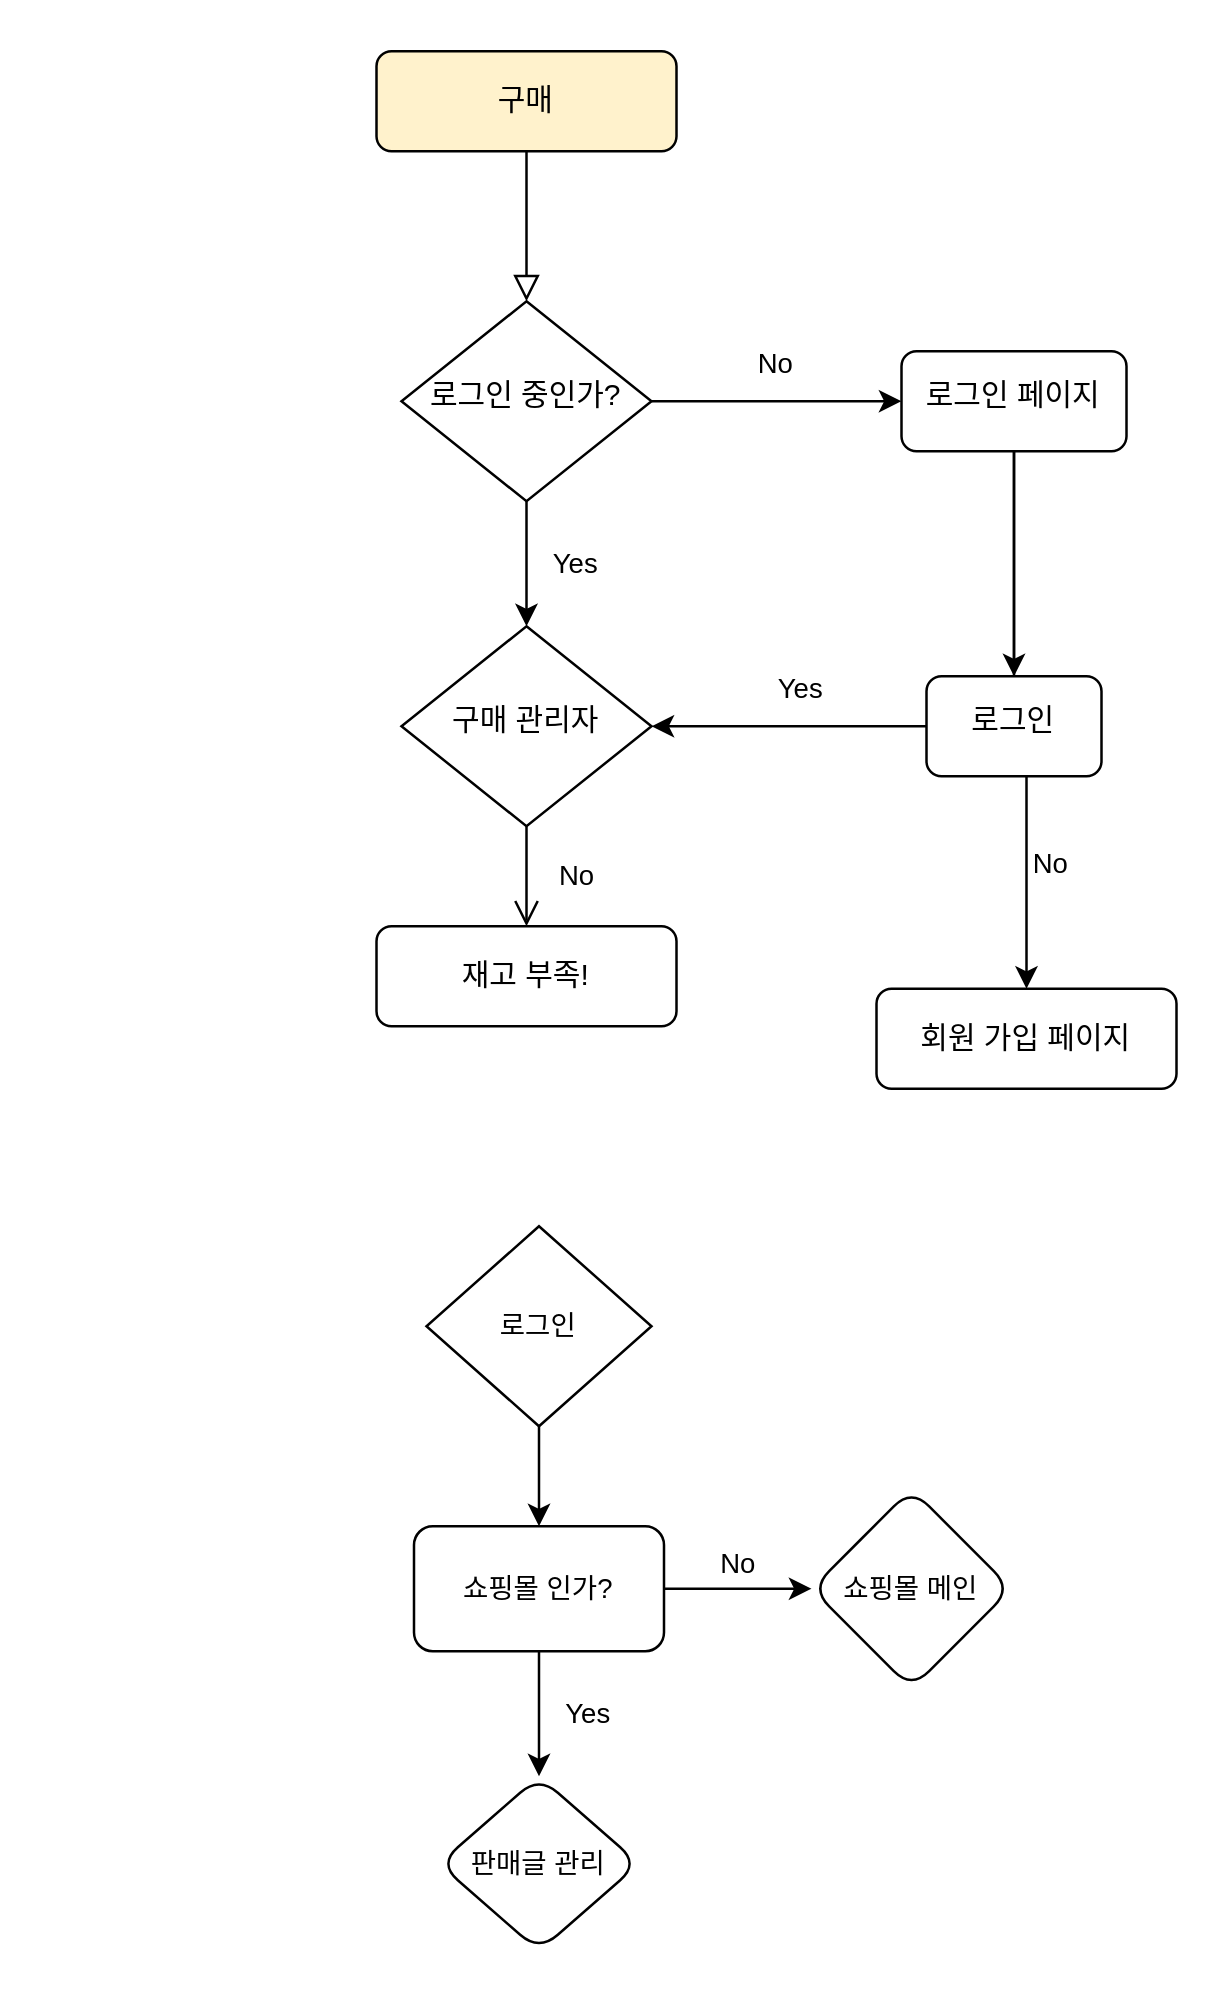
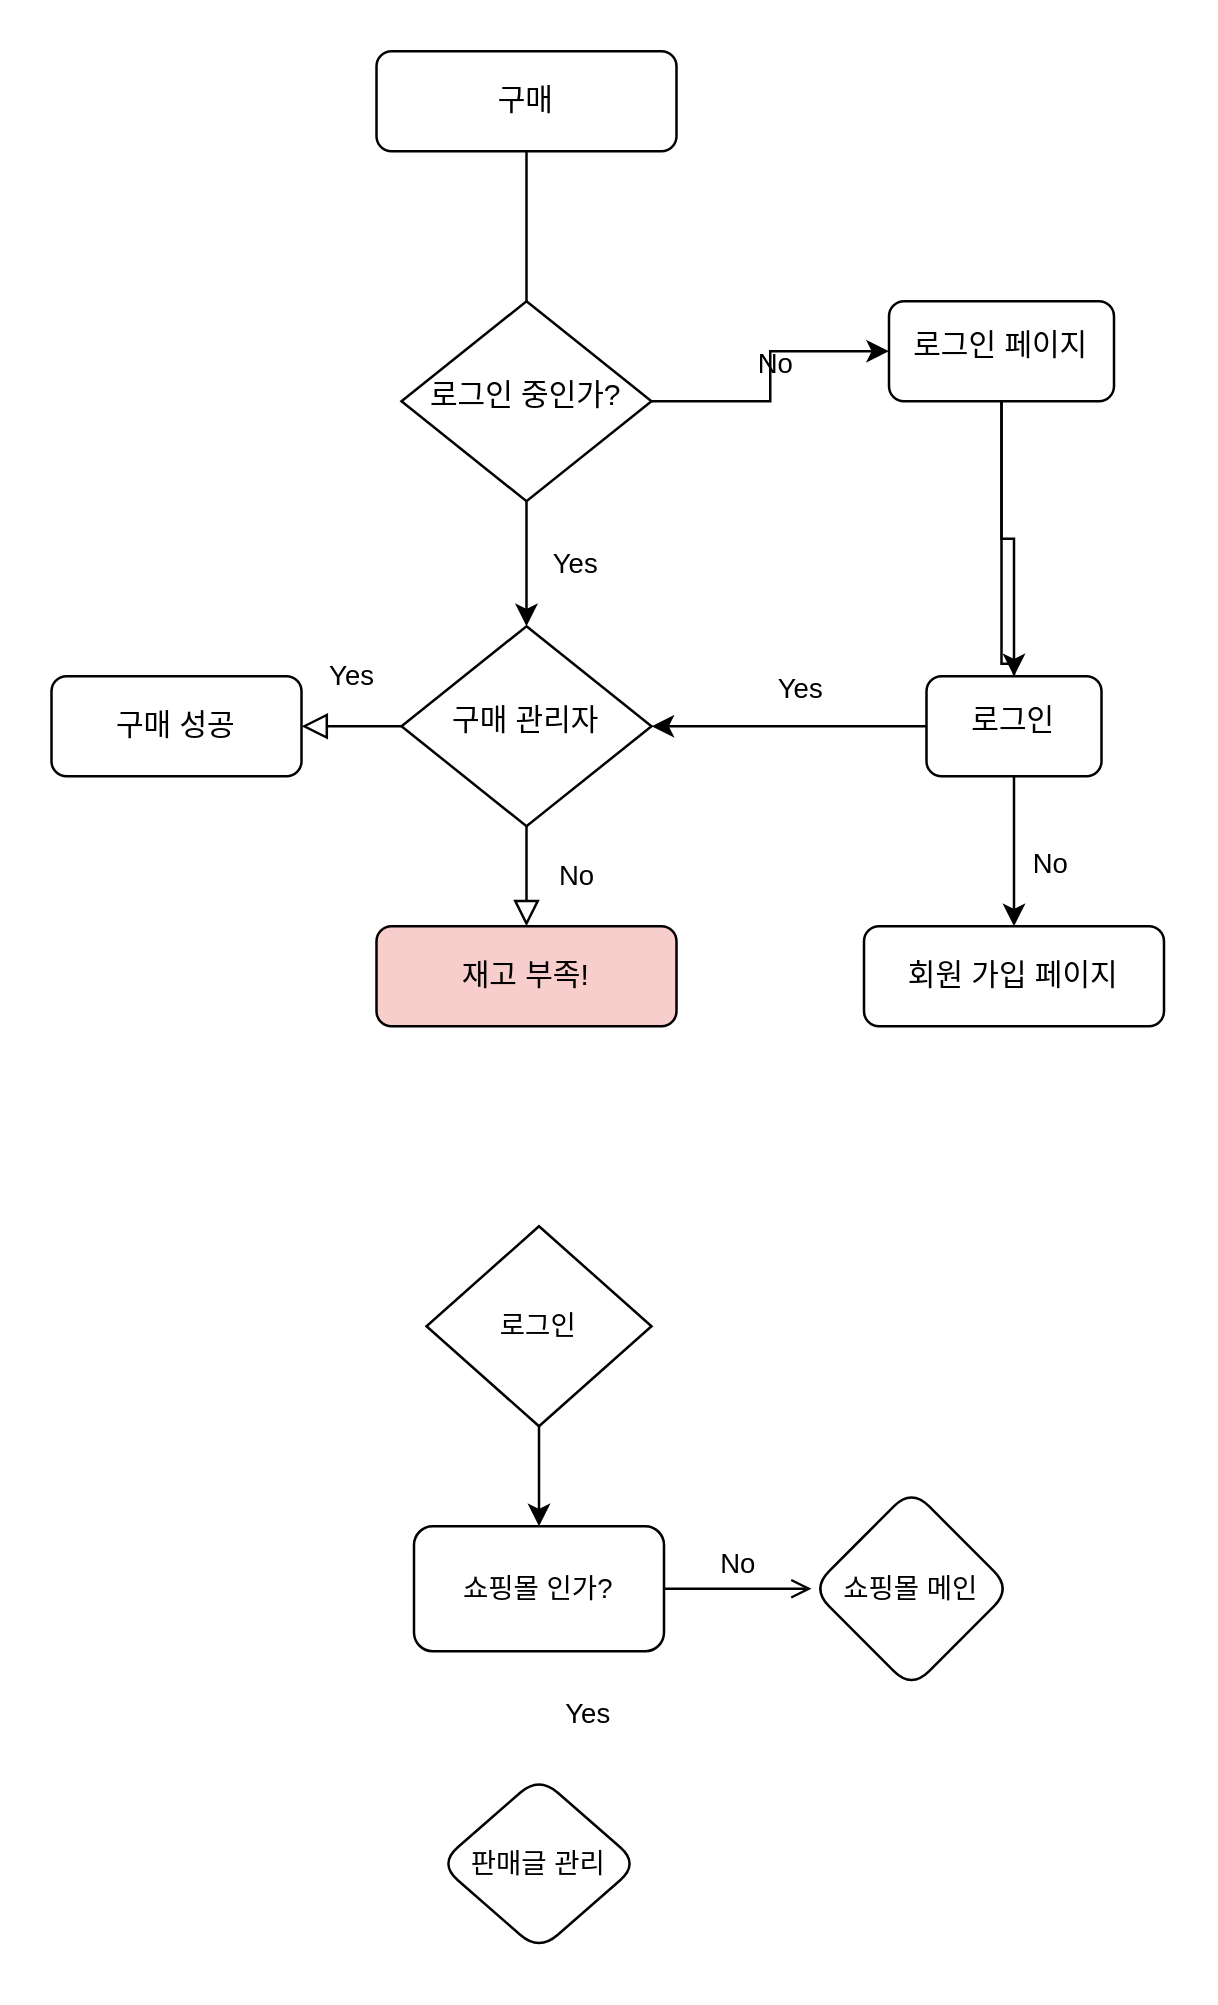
node "구매": fillcolor #fff2cc -> #ffffff
edge "구매" -> "로그인 중인가?": arrowhead block -> none
node "로그인 페이지": moved (1014, 401) -> (1001, 351)
node "구매 성공": added
edge "구매 관리자" -> "구매 성공": added, label "Yes"
edge "구매 관리자" -> "재고 부족!": arrowhead open -> block
node "재고 부족!": fillcolor #ffffff -> #f8cecc
node "회원 가입 페이지": moved (1026, 1039) -> (1014, 976)
edge "쇼핑몰 인가?" -> "쇼핑몰 메인": arrowhead classic -> open
edge "쇼핑몰 인가?" -> "판매글 관리": removed
